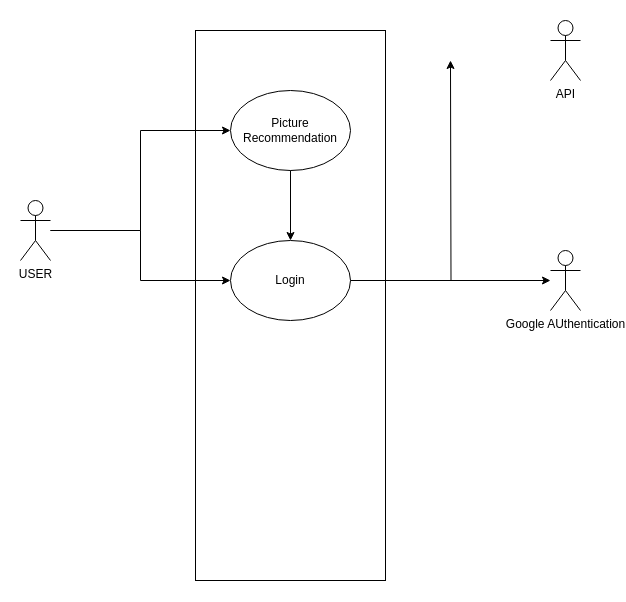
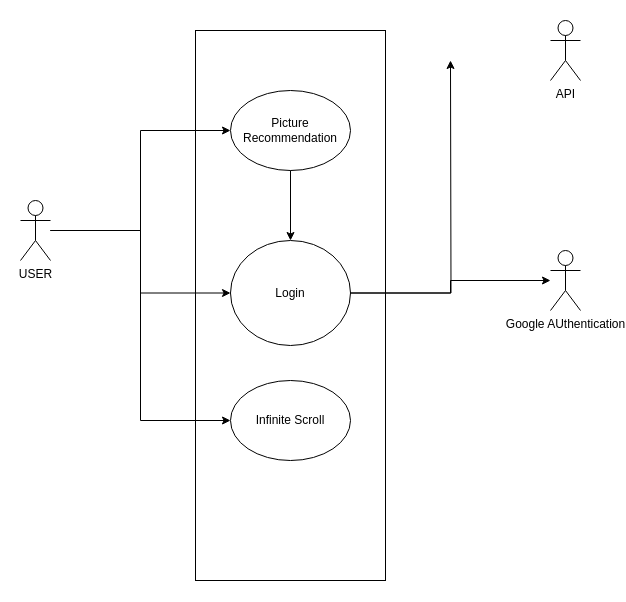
node "Login": size 120x80 -> 120x105
edge "USER" -> "Infinite Scroll": added
node "Infinite Scroll": added
